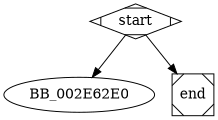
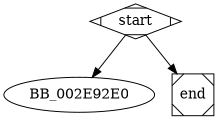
node "BB_002E62E0": label "BB_002E62E0" -> "BB_002E92E0"
